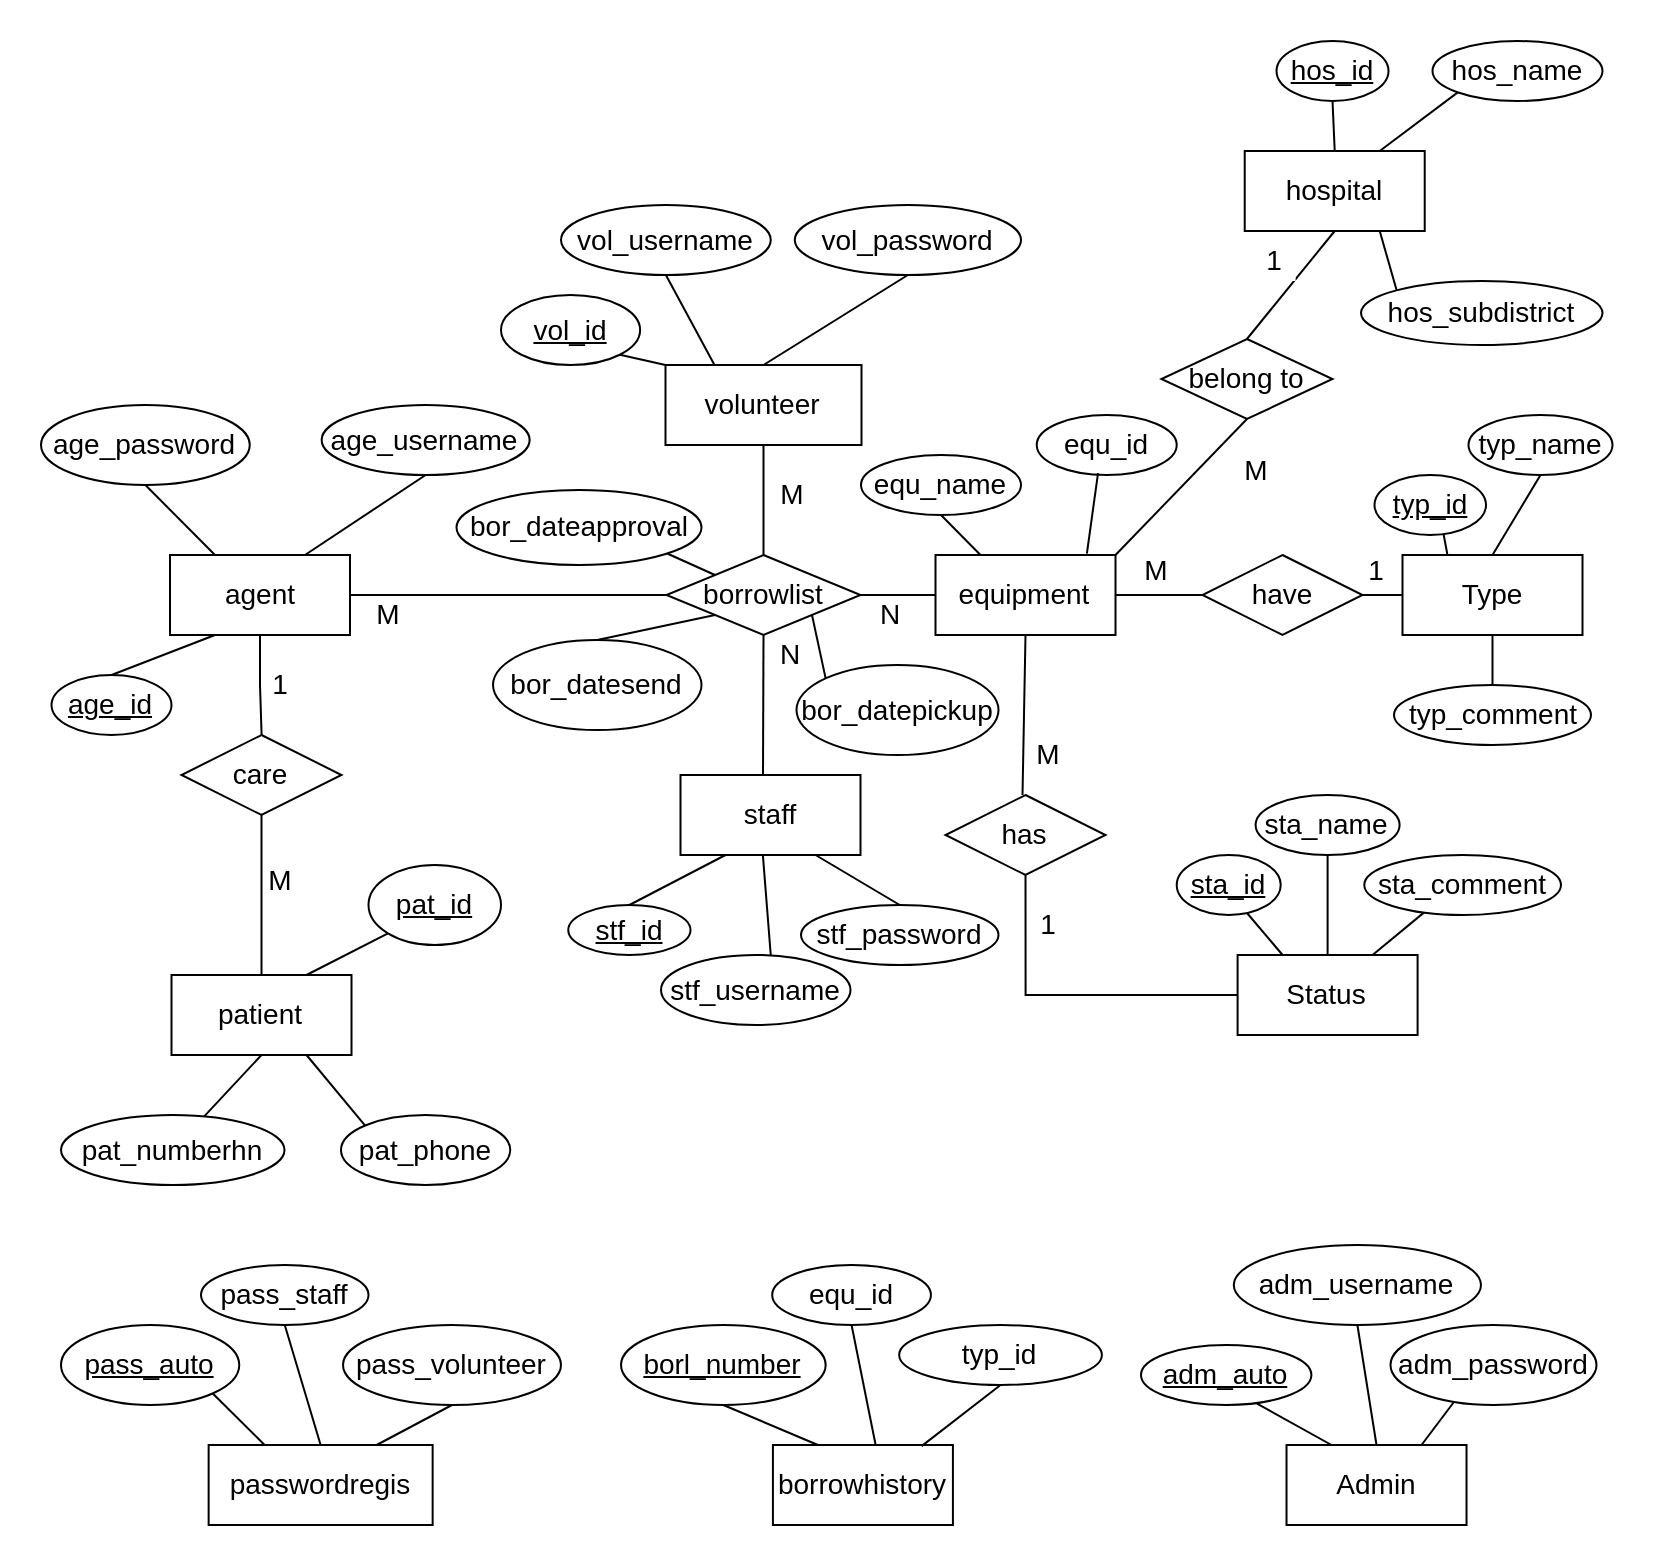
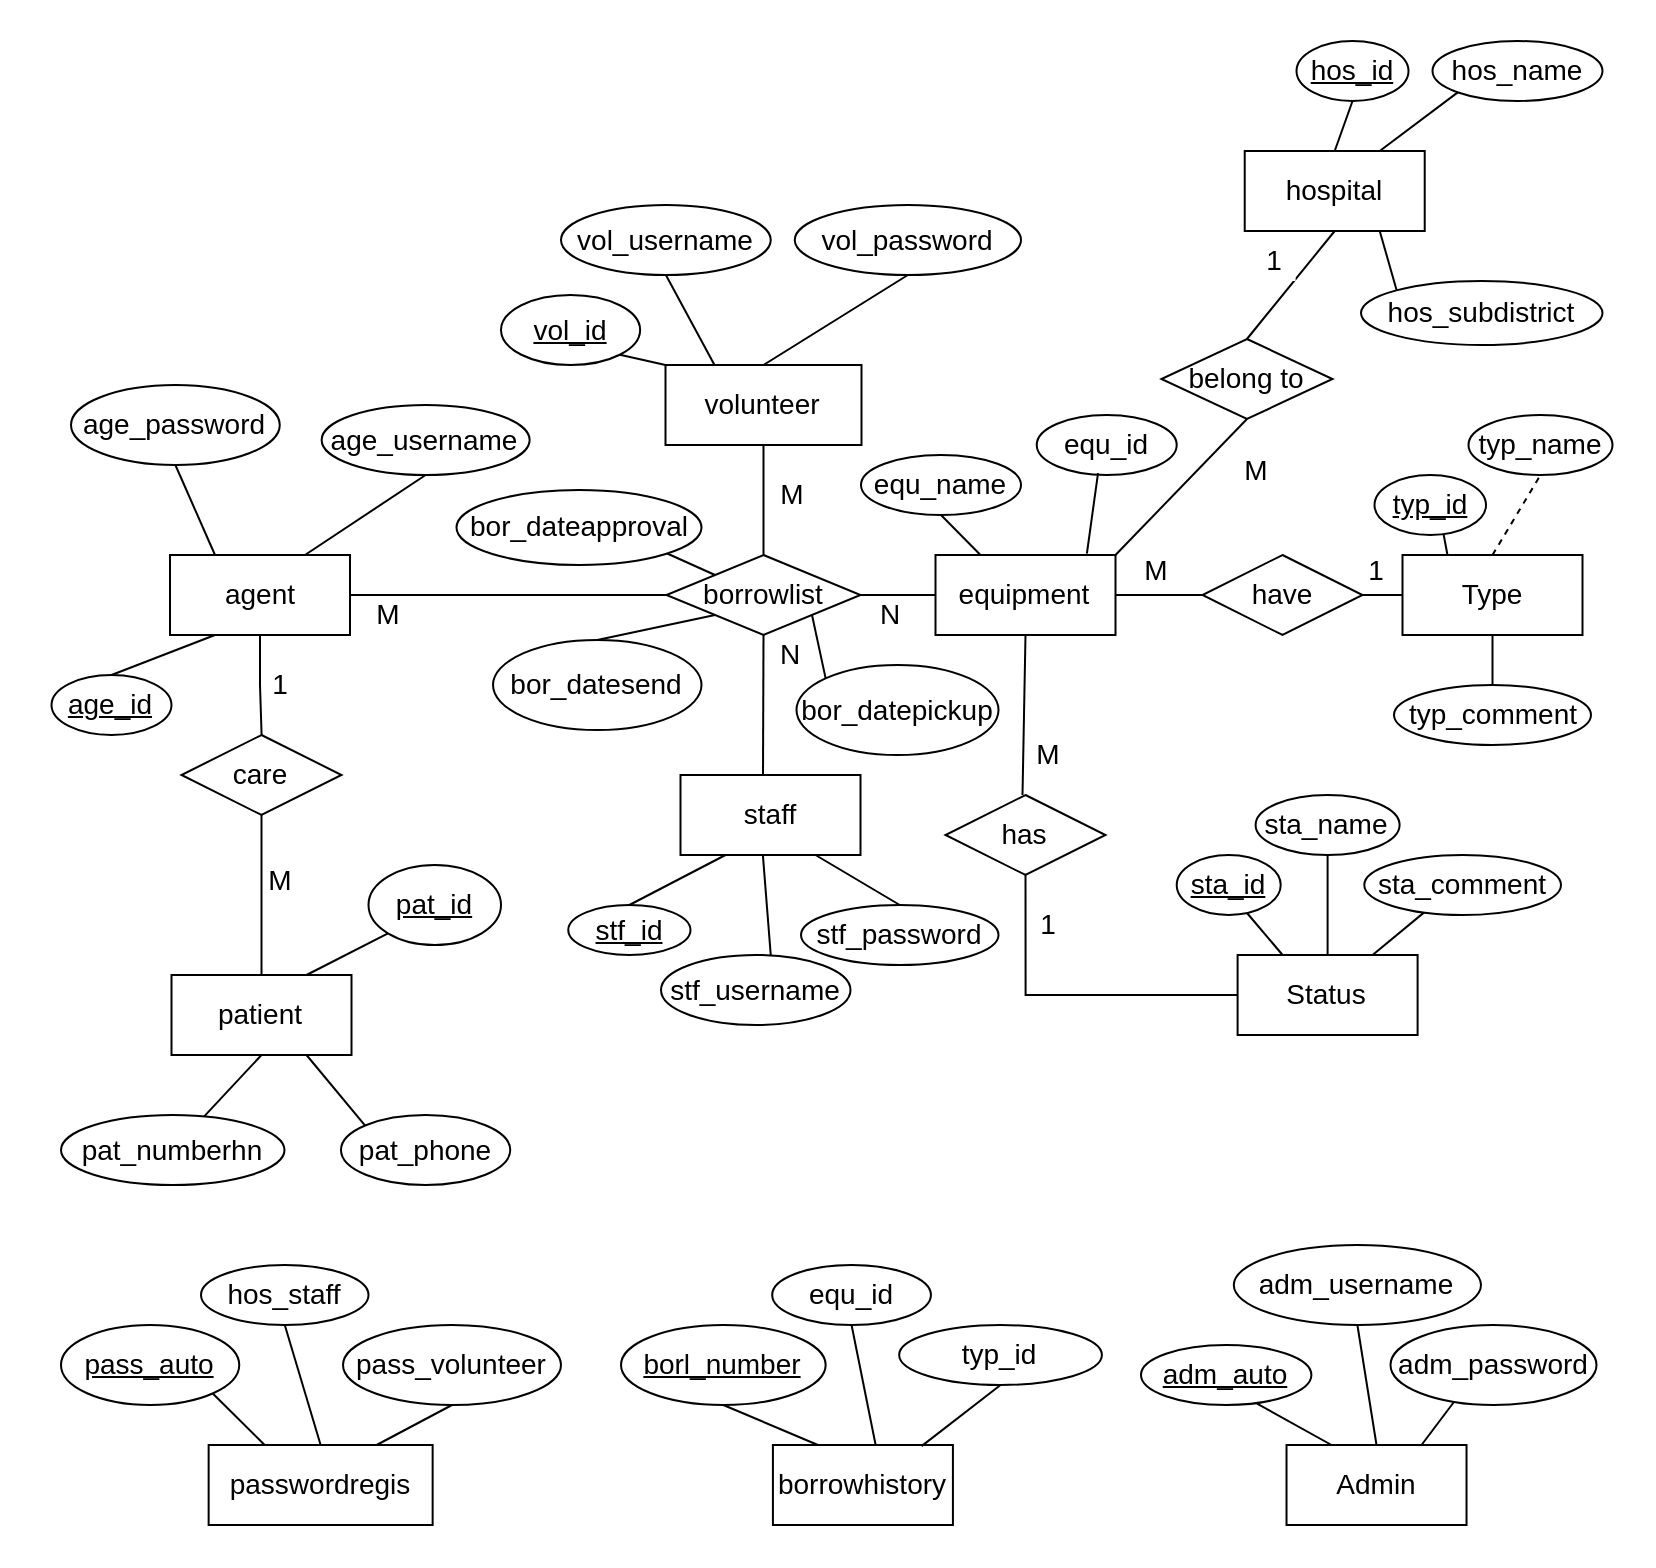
node "hos_id": moved (1333, 71) -> (1353, 71)
node "age_password": moved (145, 445) -> (175, 425)
edge "typ_name" -- "Type": style solid -> dashed
node "pass_staff": label "pass_staff" -> "hos_staff"
